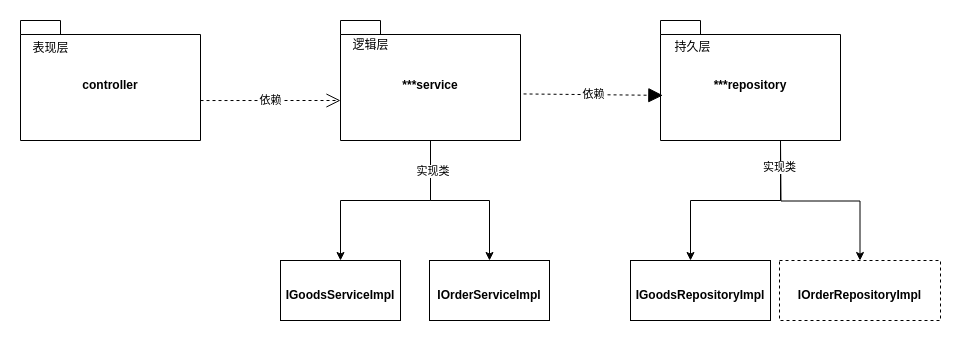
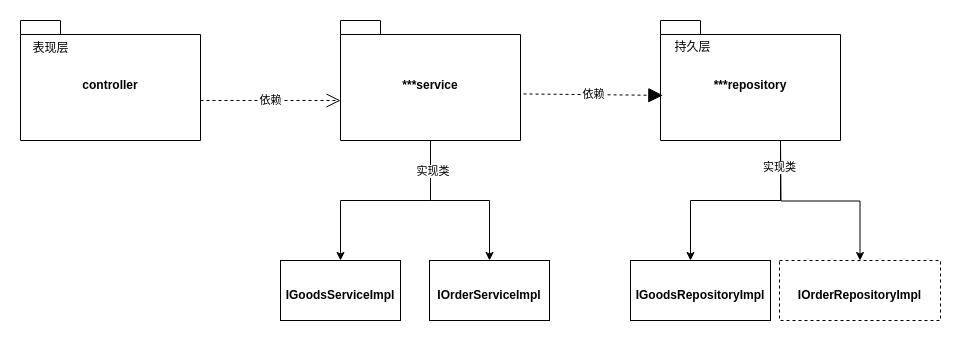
node "逻辑层": removed
